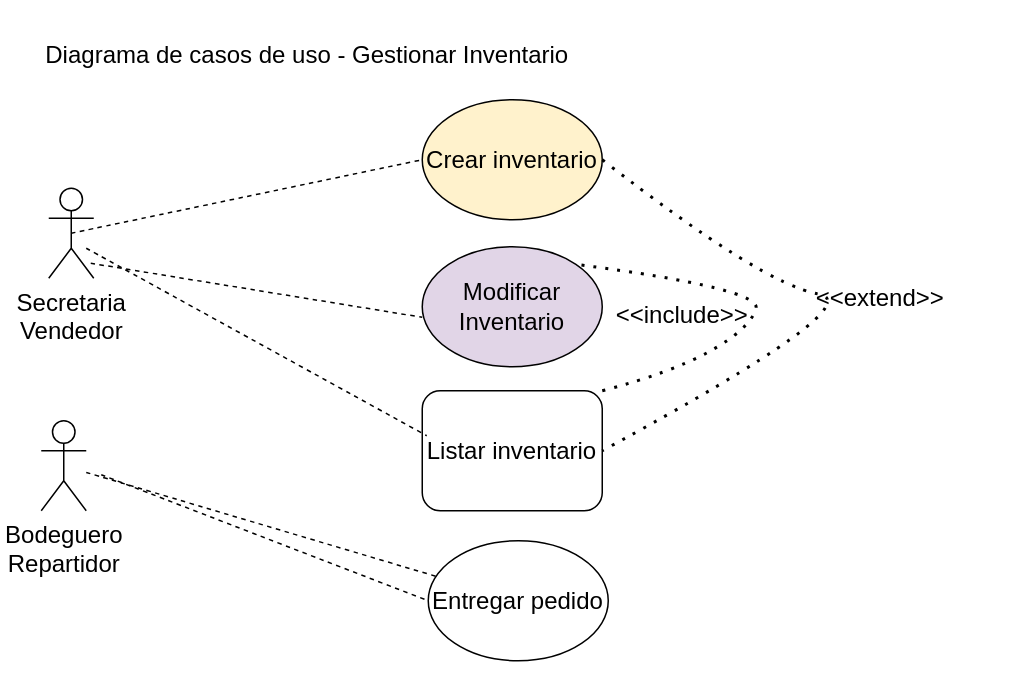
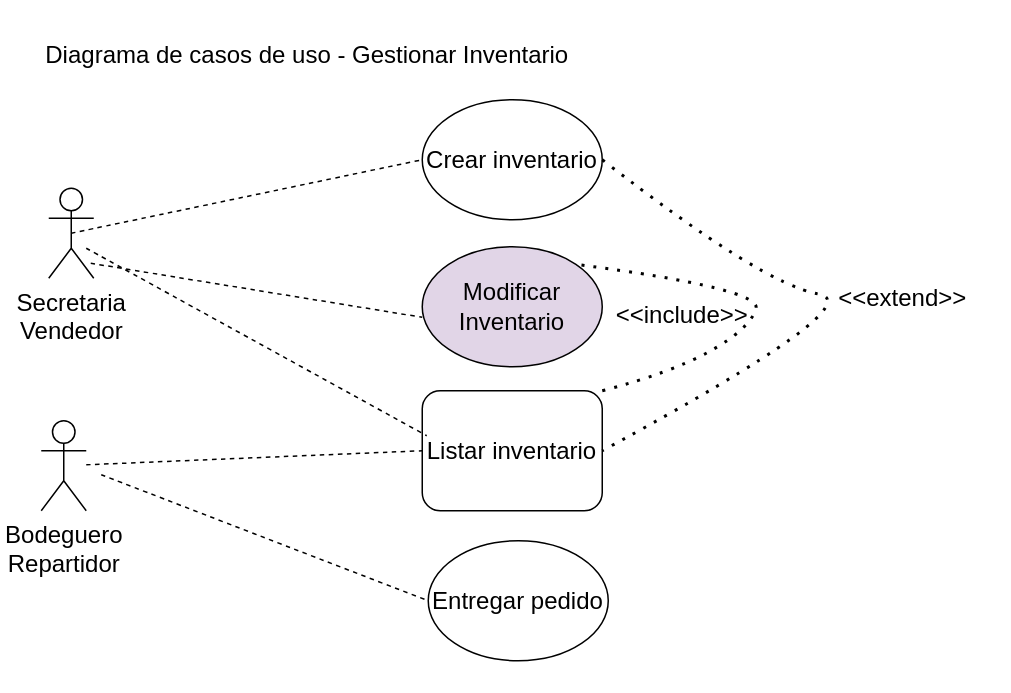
node "Crear inventario": fillcolor #fff2cc -> #ffffff
node "<<extend>>": moved (879, 297) -> (902, 297)
edge "Bodeguero Repartidor" -- "Entregar pedido": now "Bodeguero Repartidor" -- "Listar inventario"
